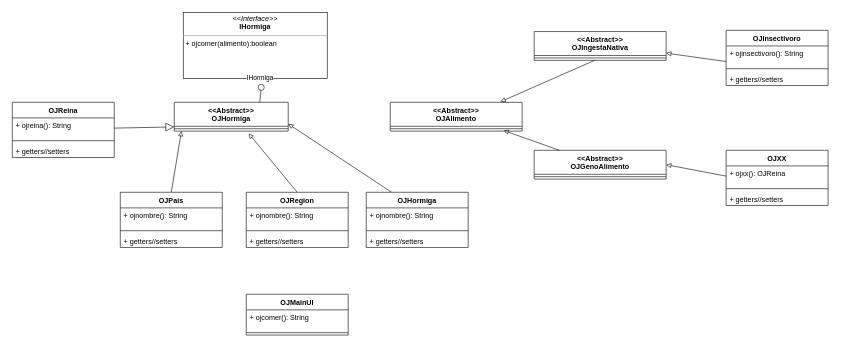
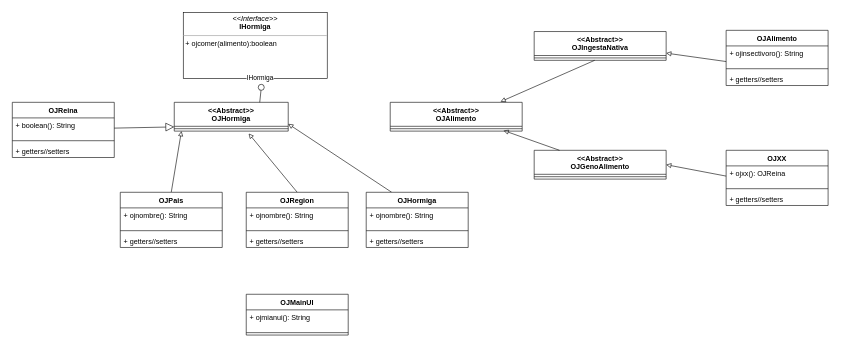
node "OJInsectivoro": label "OJInsectivoro" -> "OJAlimento"
node "+ ojreina(): String": label "+ ojreina(): String" -> "+ boolean(): String"
node "+ ojcomer(): String": label "+ ojcomer(): String" -> "+ ojmianui(): String"
